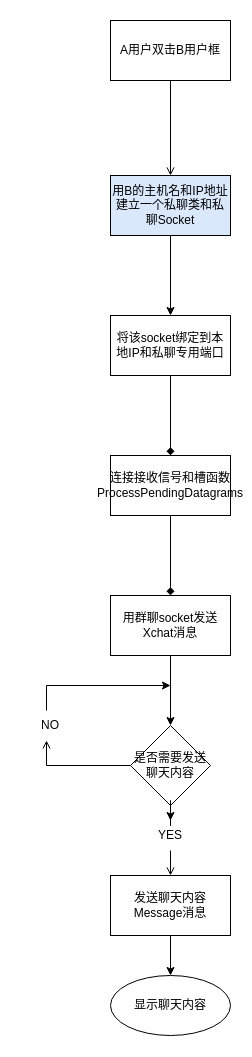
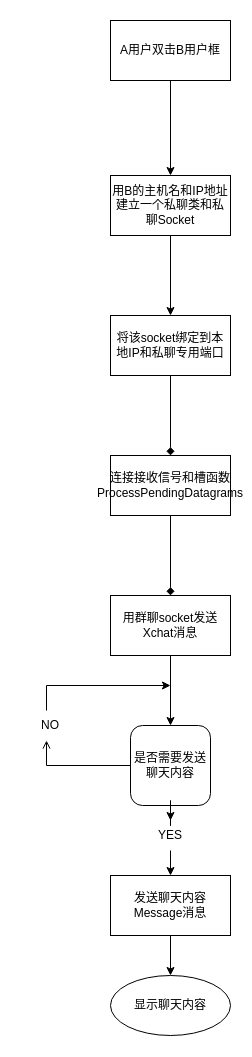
edge "A用户双击B用户框" -> "用B的主机名和IP地址建立一个私聊类和私聊Socket": arrowhead open -> classic
node "用B的主机名和IP地址建立一个私聊类和私聊Socket": fillcolor #dae8fc -> #ffffff
node "是否需要发送聊天内容": shape diamond -> rounded rectangle
edge "YES" -> "发送聊天内容Message消息": arrowhead open -> classic
